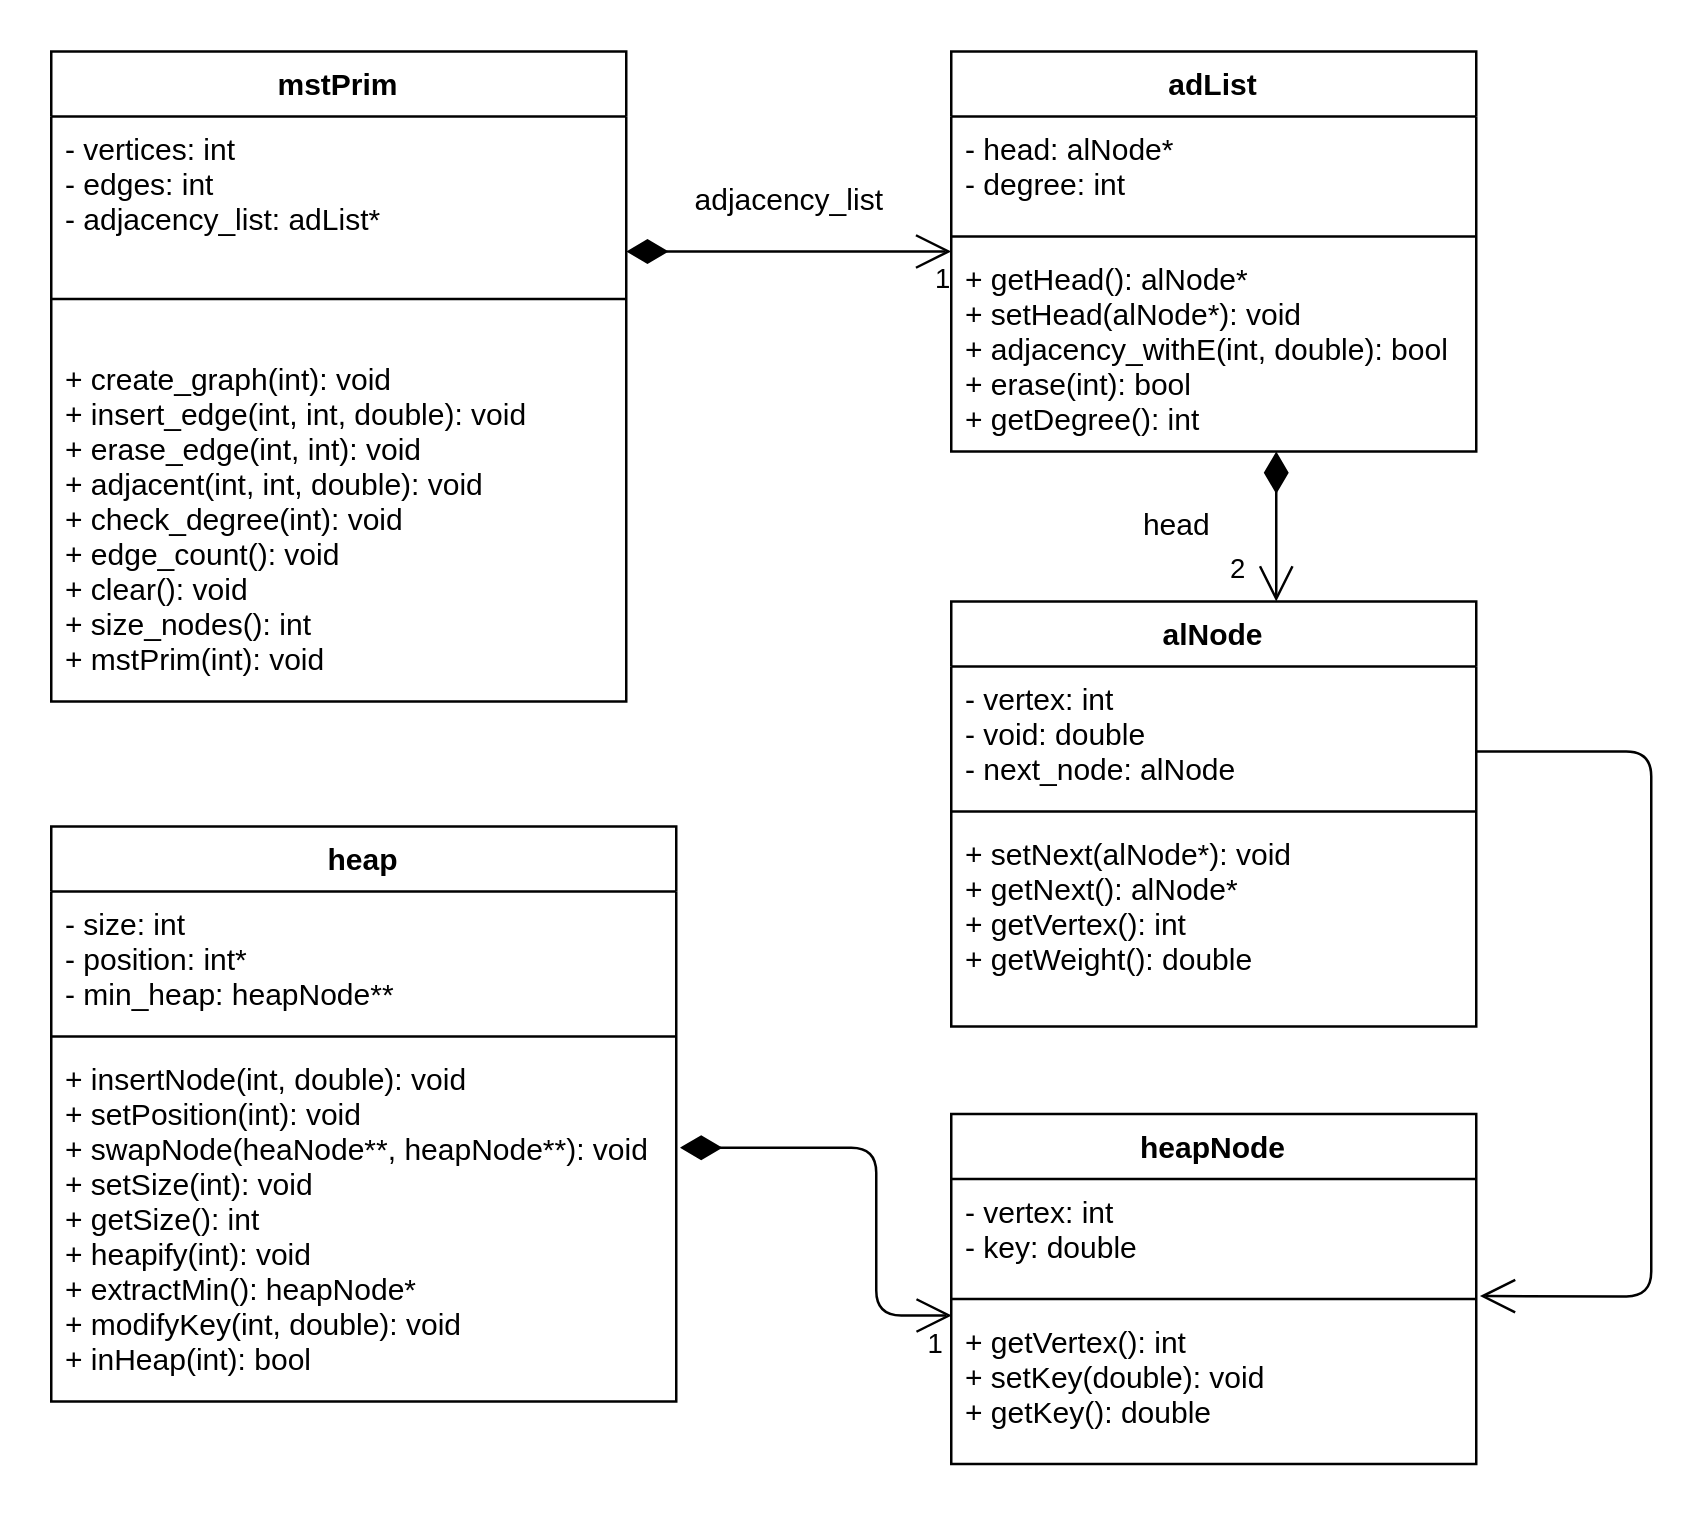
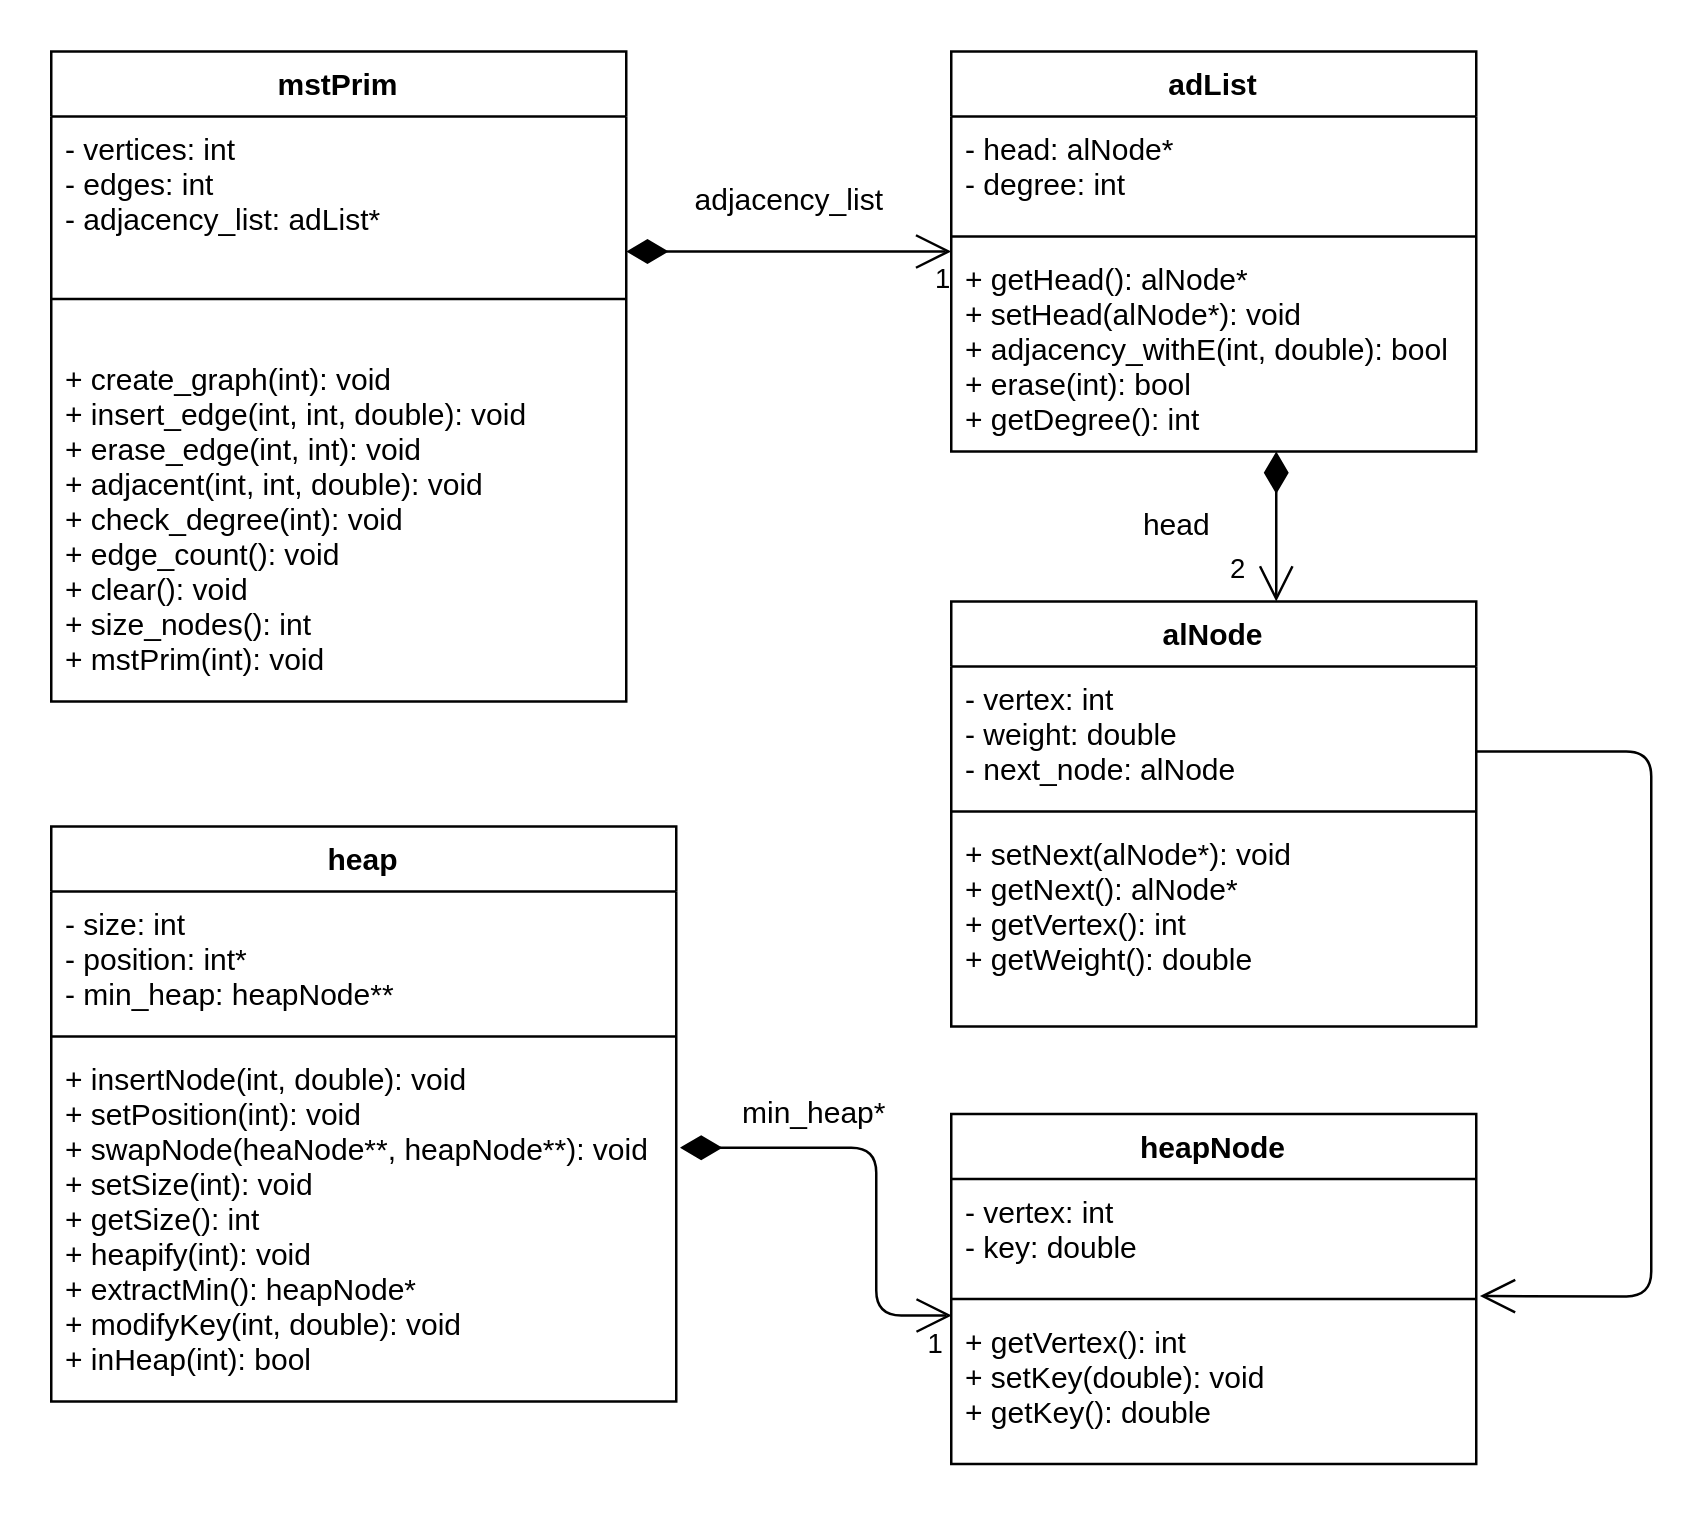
node "- vertex: int - void: double - next_node: alNode": label "- vertex: int - void: double - next_node: alNode" -> "- vertex: int - weight: double - next_node: alNode"
node "min_heap*": added
